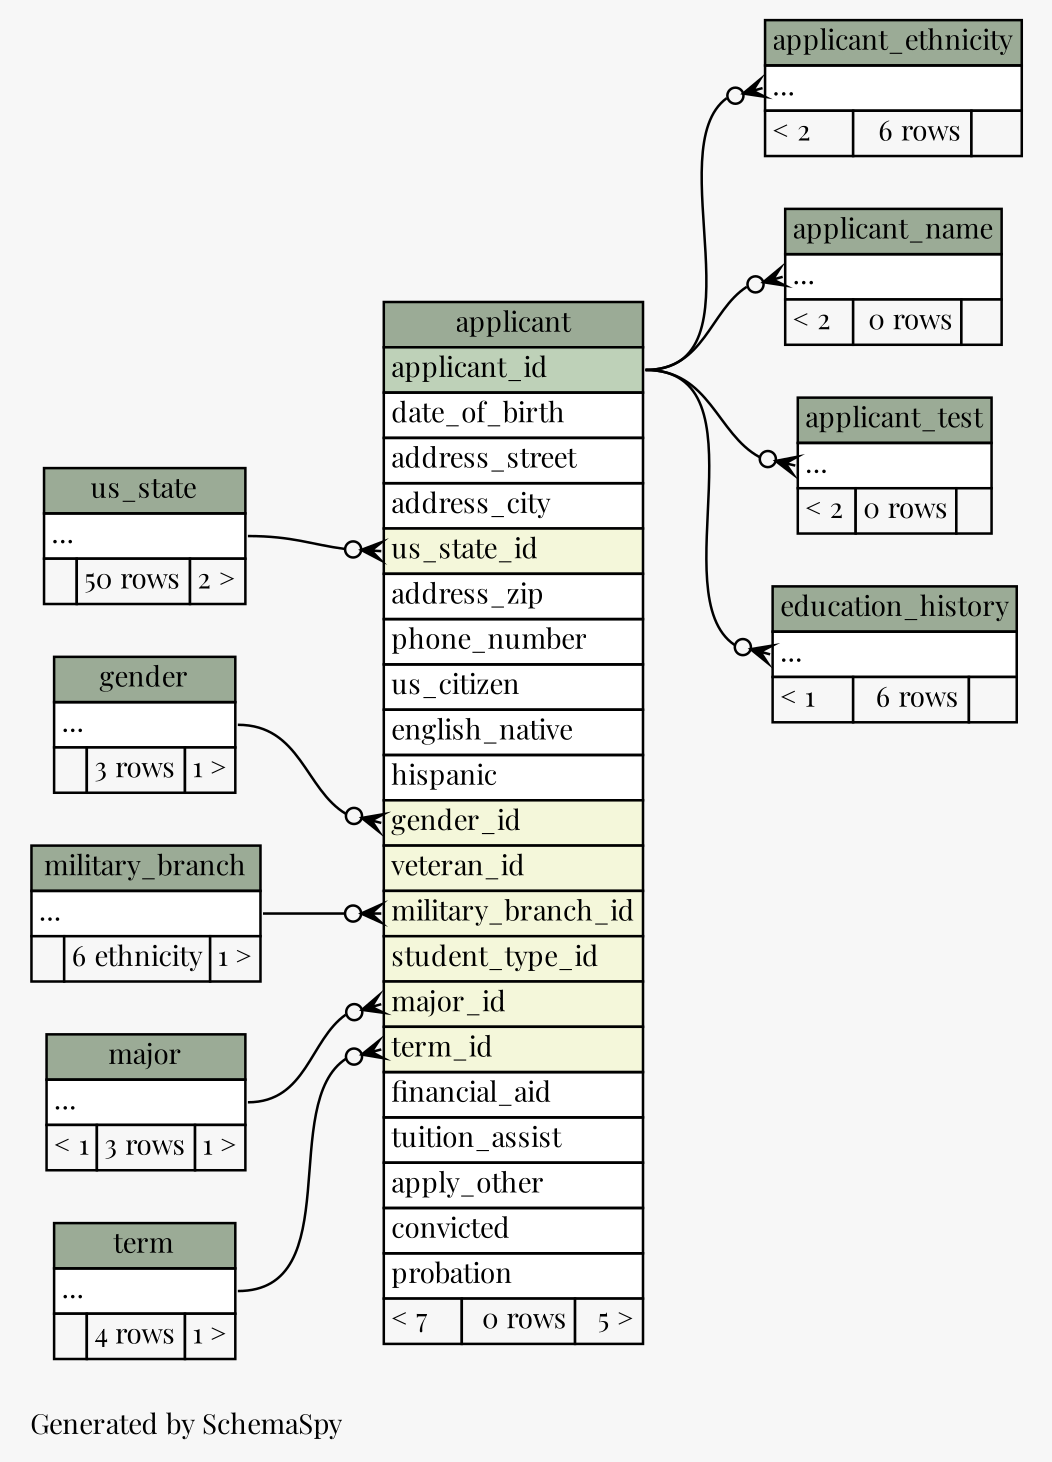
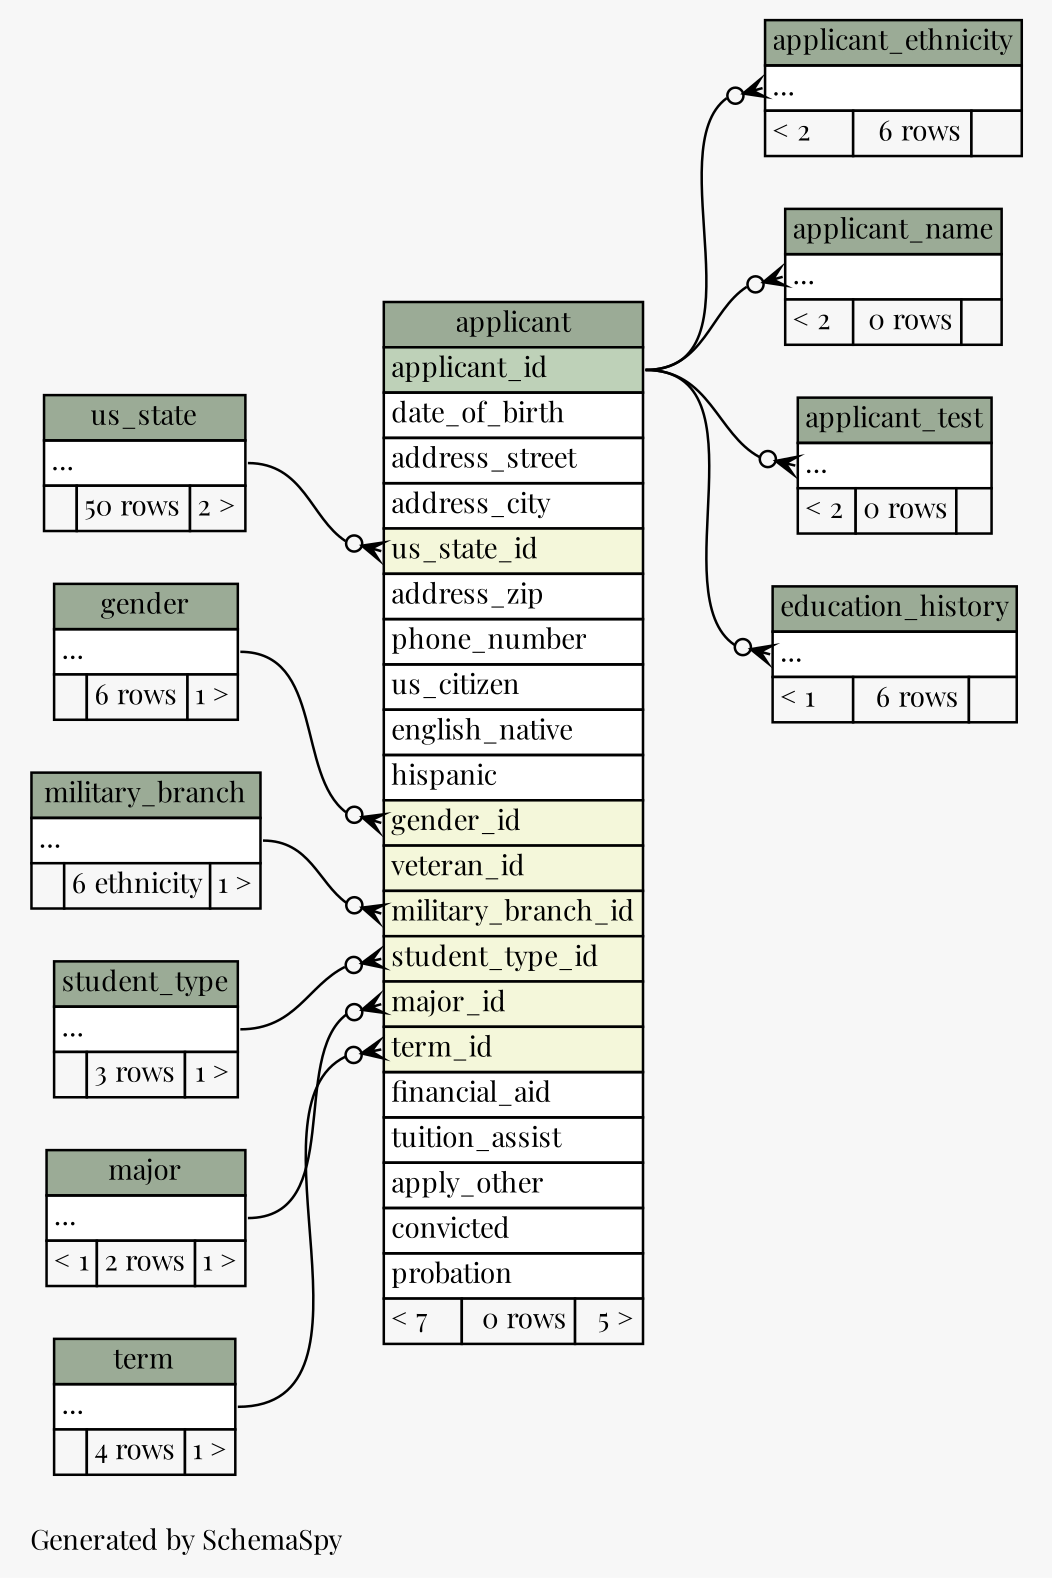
node "gender": text "3 rows" -> "6 rows"
node "student_type": added
node "major": text "3 rows" -> "2 rows"
